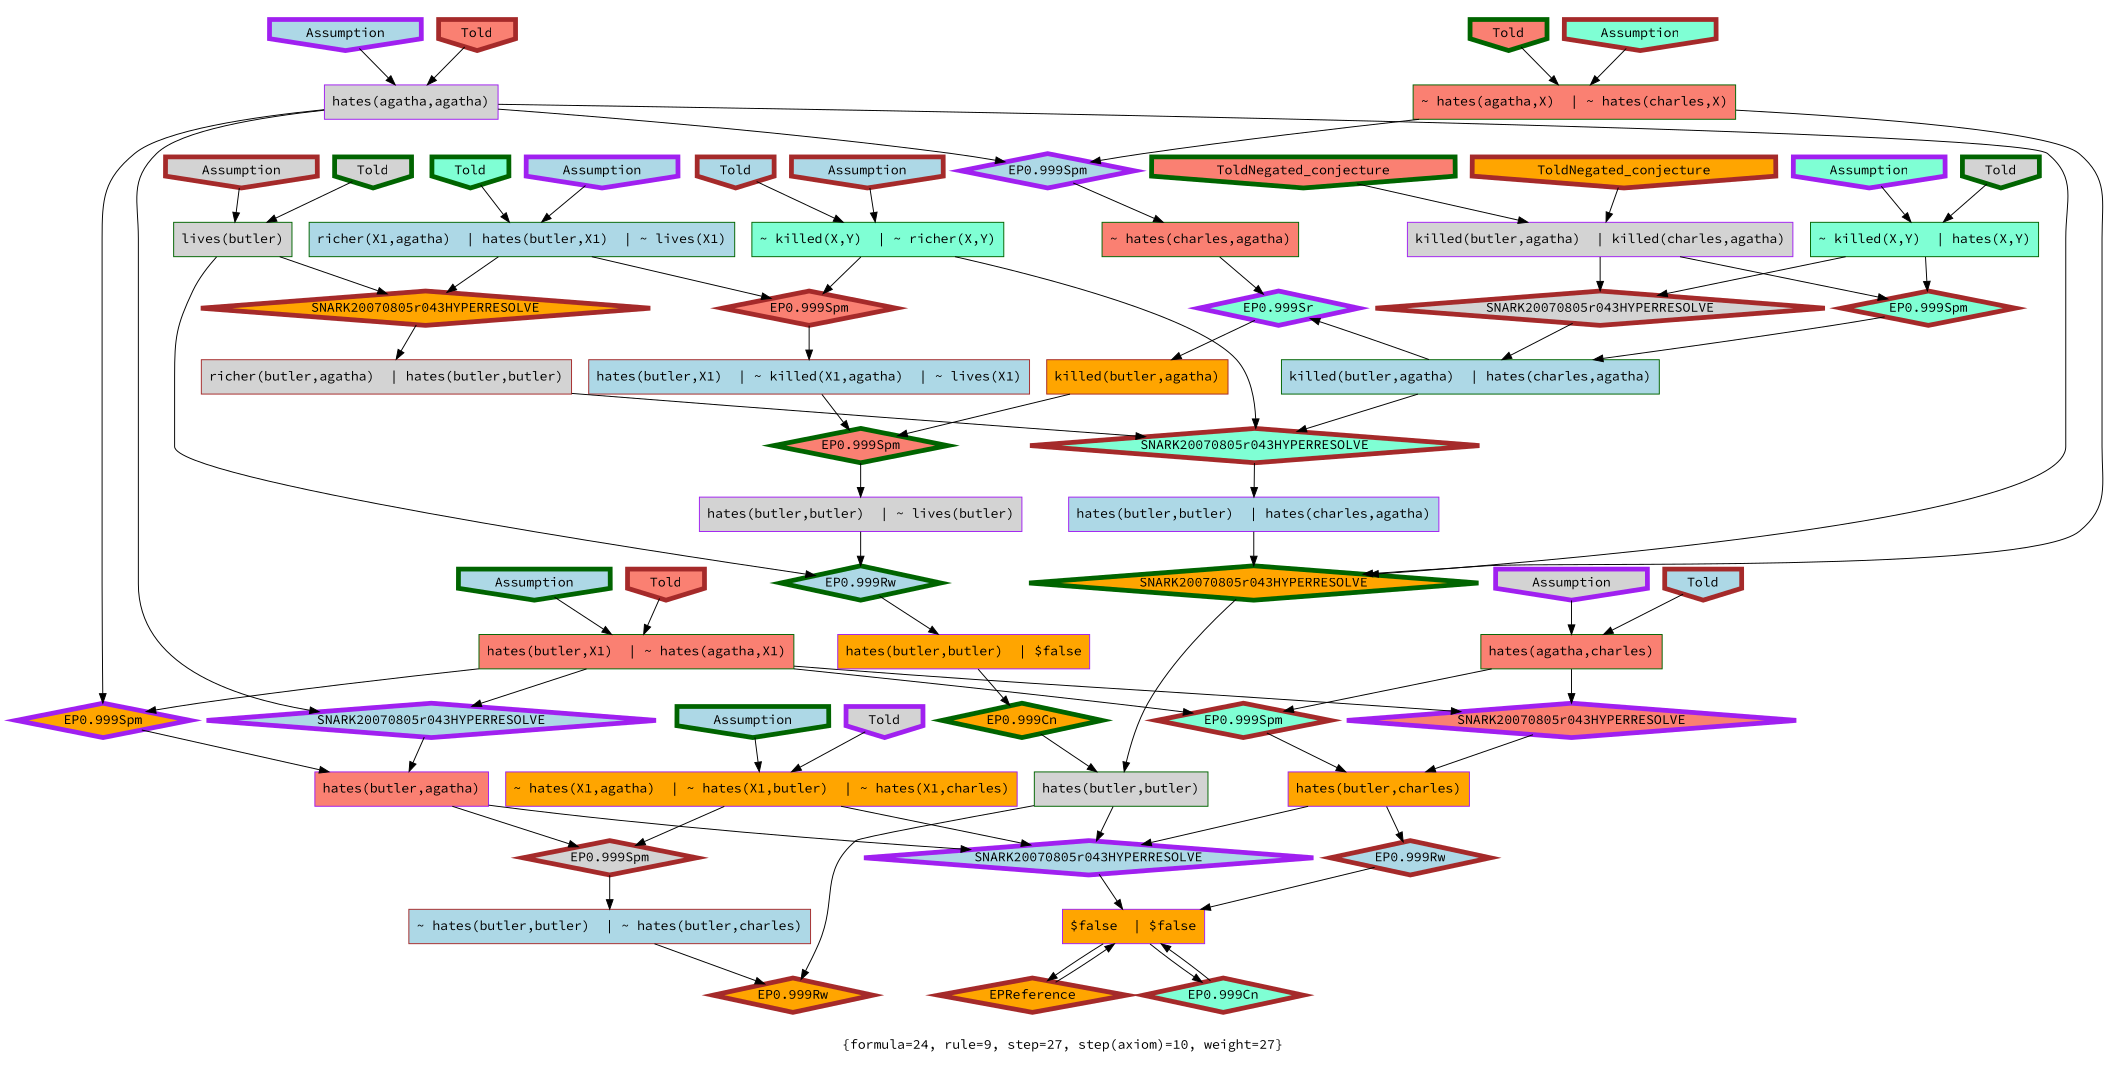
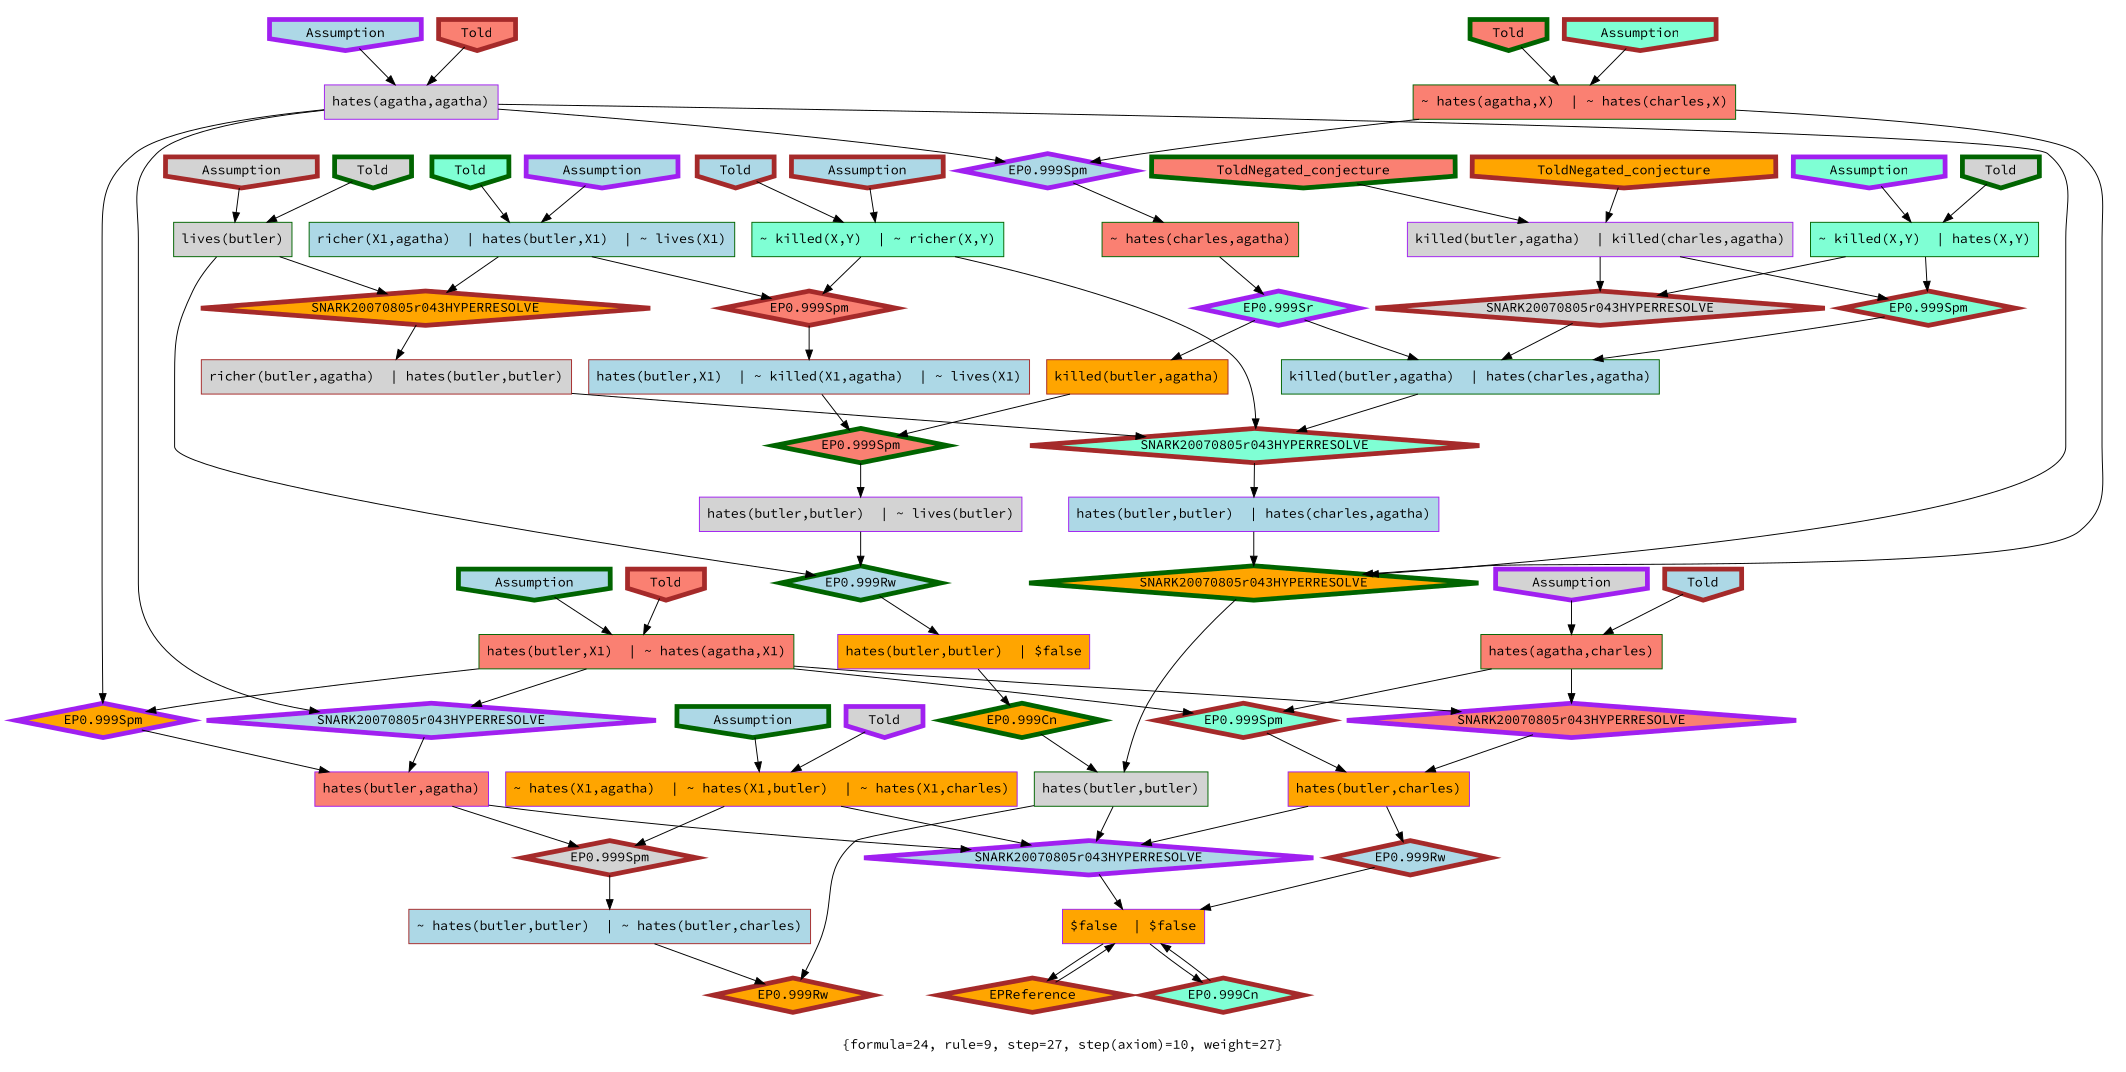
edge "killed(butler,agatha)  | hates(charles,agatha)" -> "EP0.999Sr": reversed
